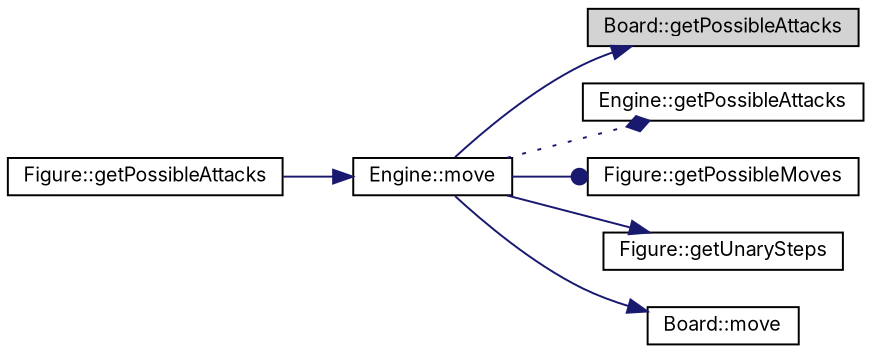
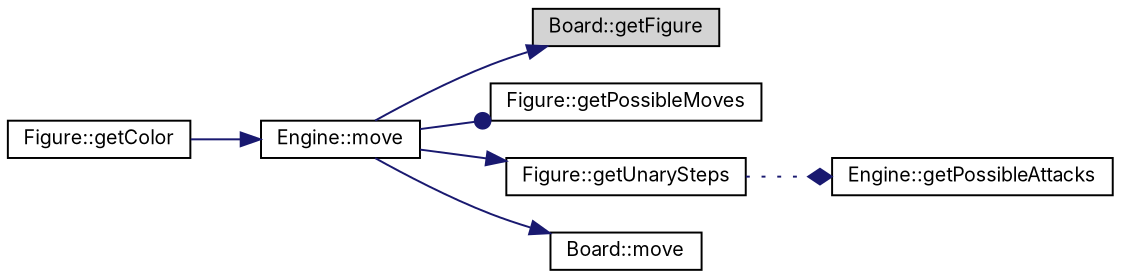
node "Board::getPossibleAttacks": label "Board::getPossibleAttacks" -> "Board::getFigure"
edge "Engine::move" -> "Engine::getPossibleAttacks": now "Figure::getUnarySteps" -> "Engine::getPossibleAttacks"
node "Figure::getPossibleAttacks": label "Figure::getPossibleAttacks" -> "Figure::getColor"
